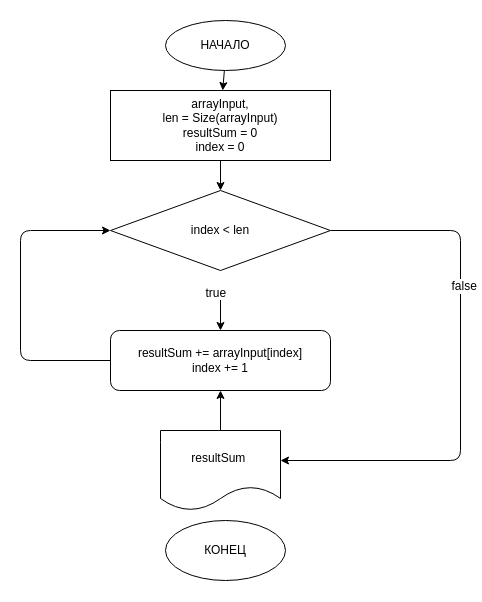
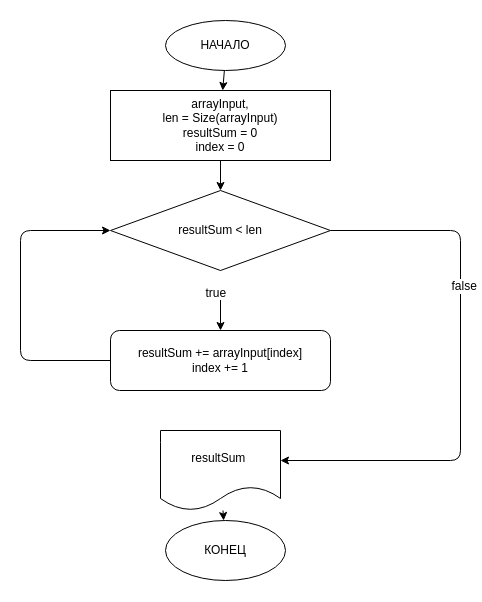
node "index < len": label "index < len" -> "resultSum < len"
edge "resultSum" -> "resultSum += arrayInput[index] index += 1": now "resultSum" -> "КОНЕЦ"
